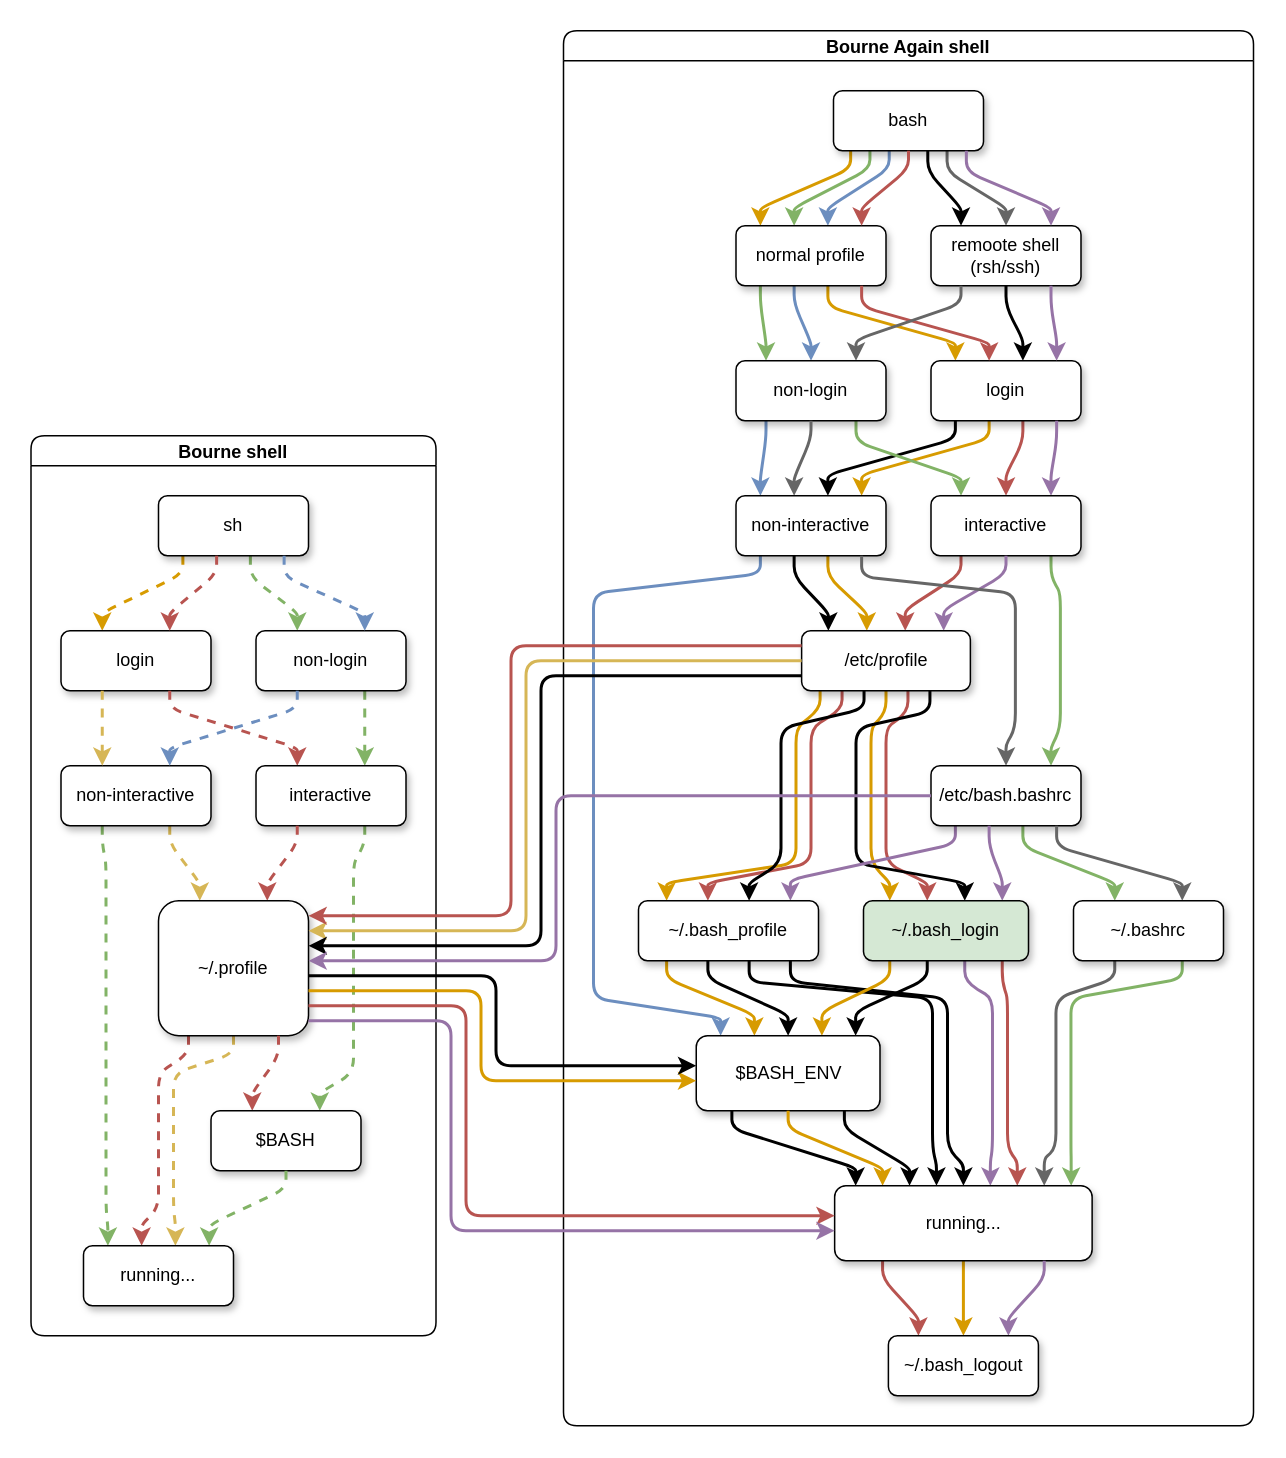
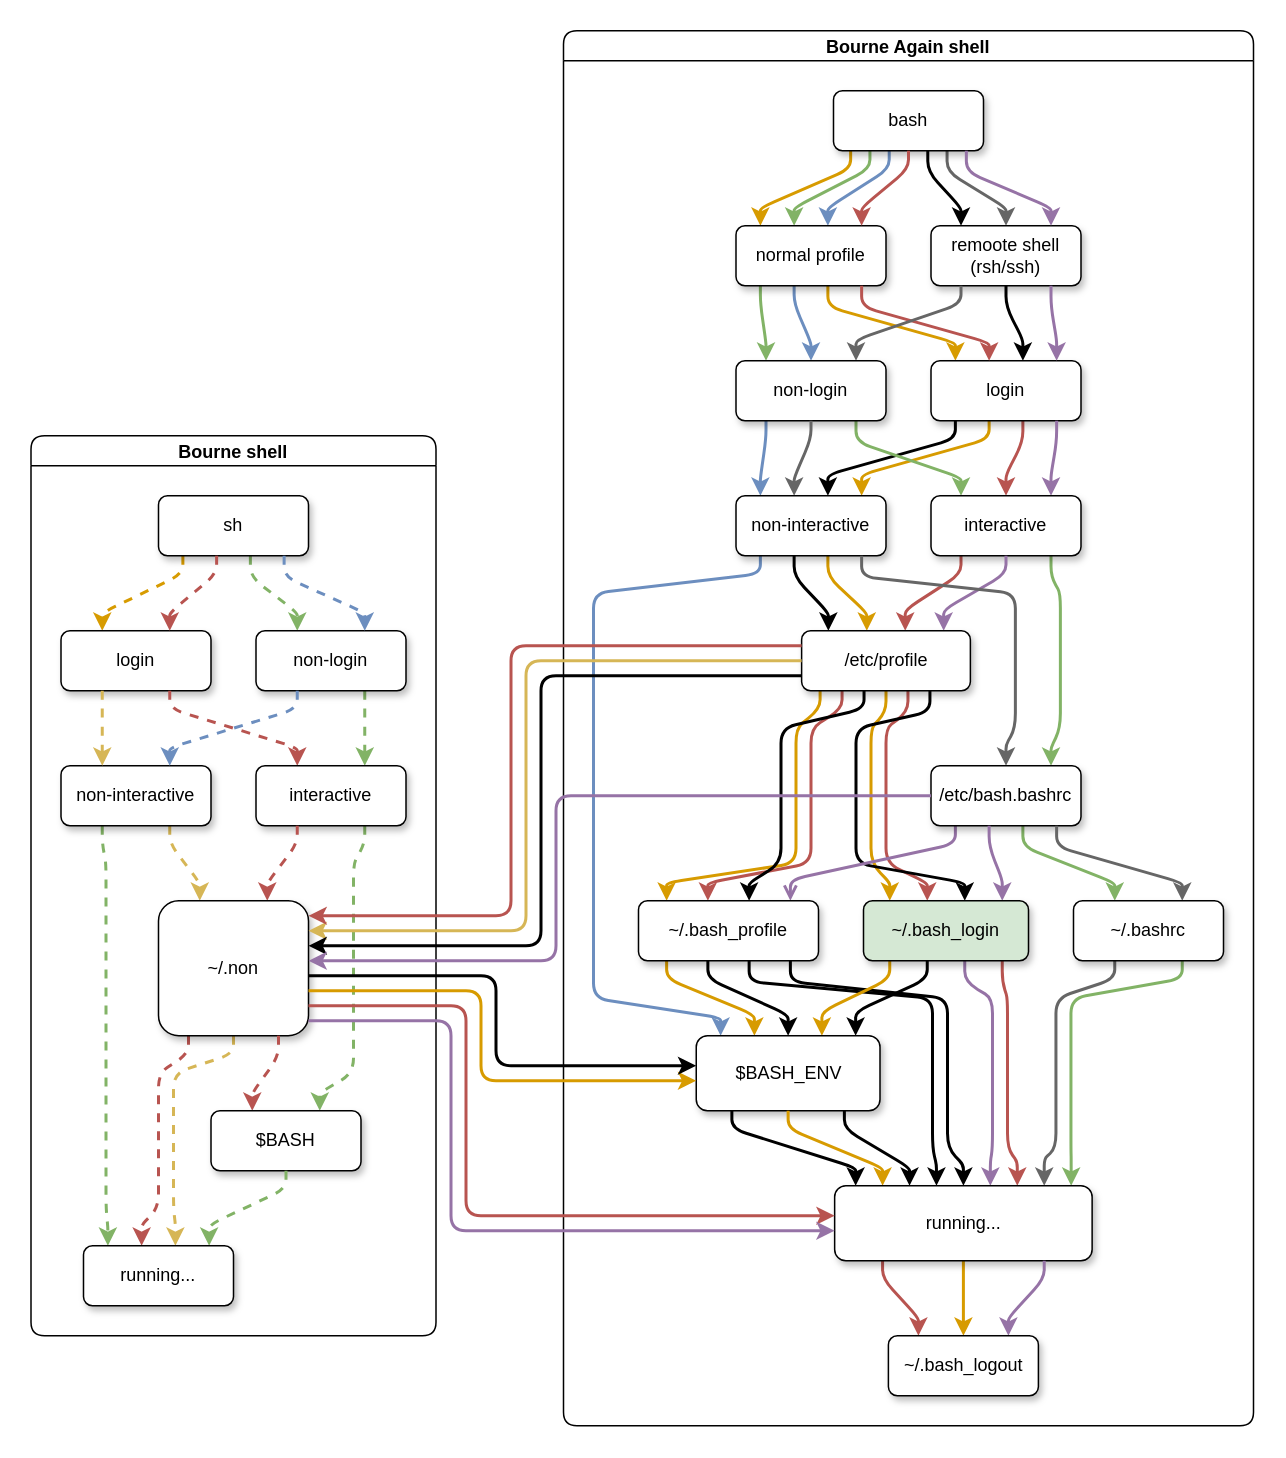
edge "/etc/bash.bashrc" -> "~/.bash_profile": arrowhead classic -> open
node "~/.profile": label "~/.profile" -> "~/.non"
